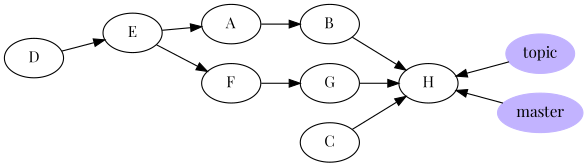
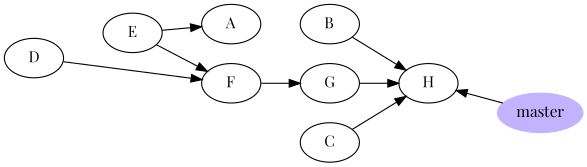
edge "A" -> "B": removed
edge "D" -> "E": now "D" -> "F"
node "topic": removed
